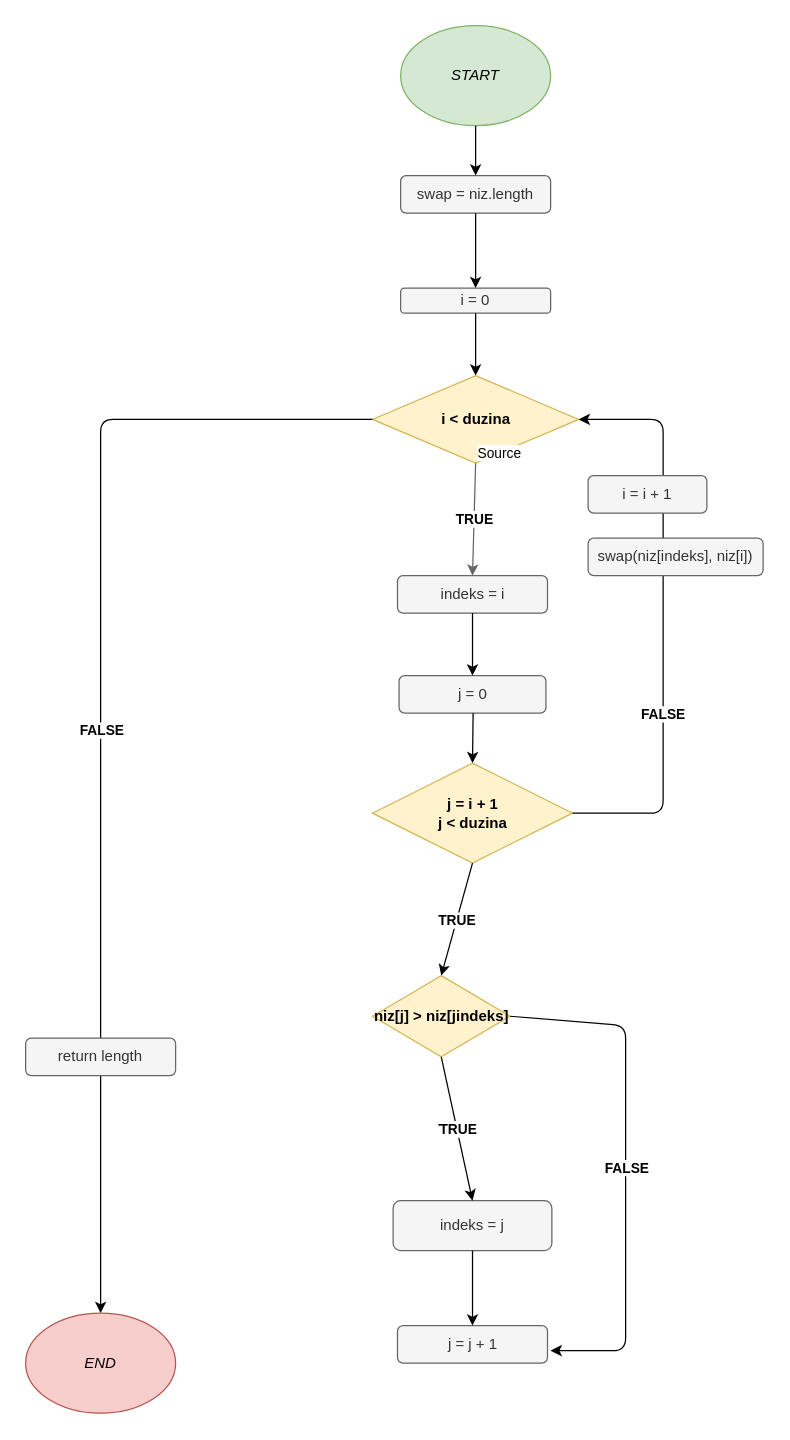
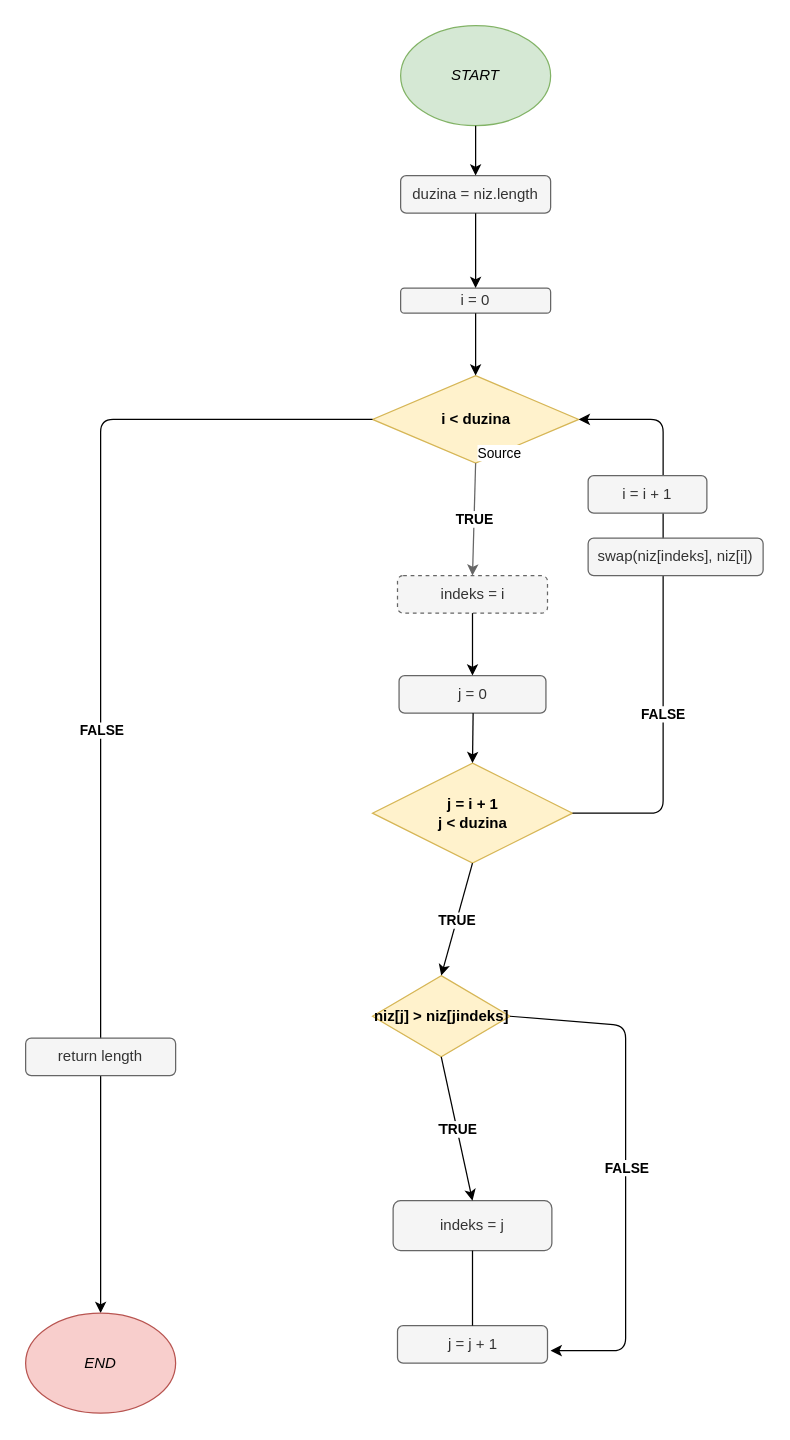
node "swap = niz.length": label "swap = niz.length" -> "duzina = niz.length"
node "indeks = i": style solid -> dashed
edge "indeks = j" -> "j = j + 1": arrowhead classic -> none
